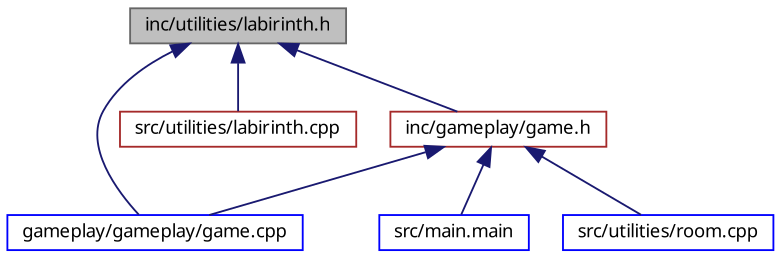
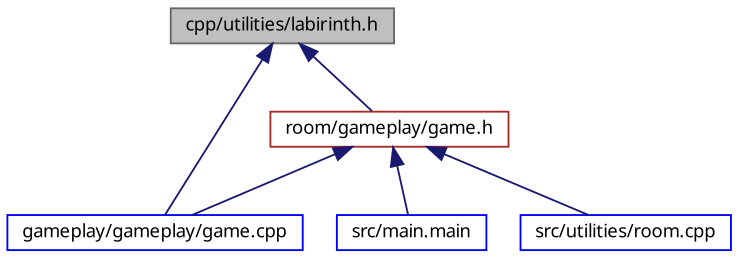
node "inc/utilities/labirinth.h": label "inc/utilities/labirinth.h" -> "cpp/utilities/labirinth.h"
node "src/utilities/labirinth.cpp": removed
node "inc/gameplay/game.h": label "inc/gameplay/game.h" -> "room/gameplay/game.h"
